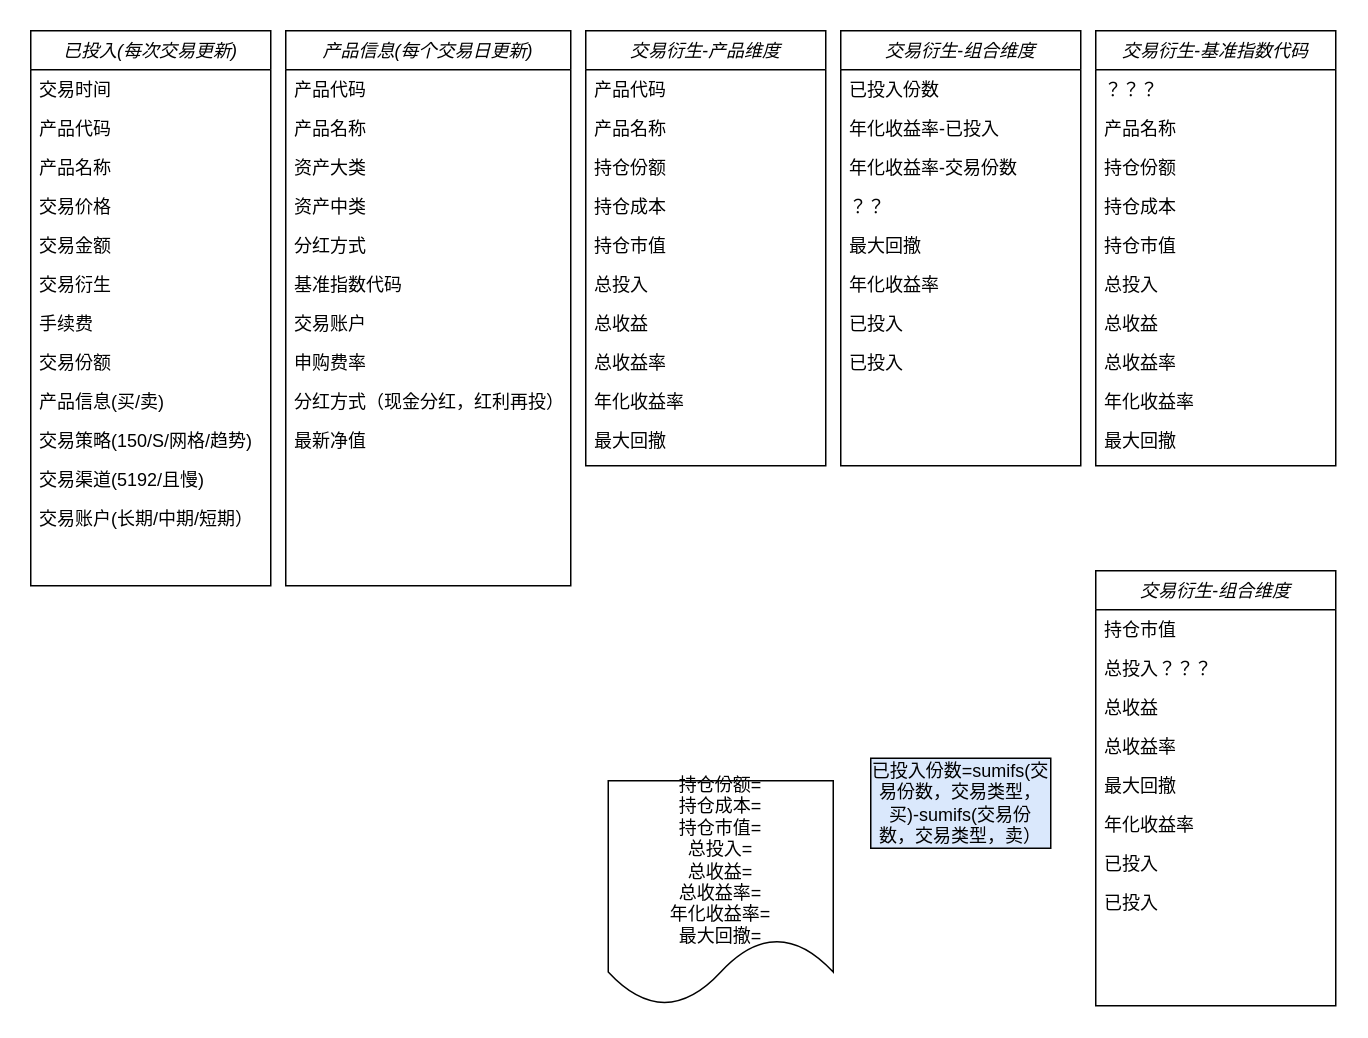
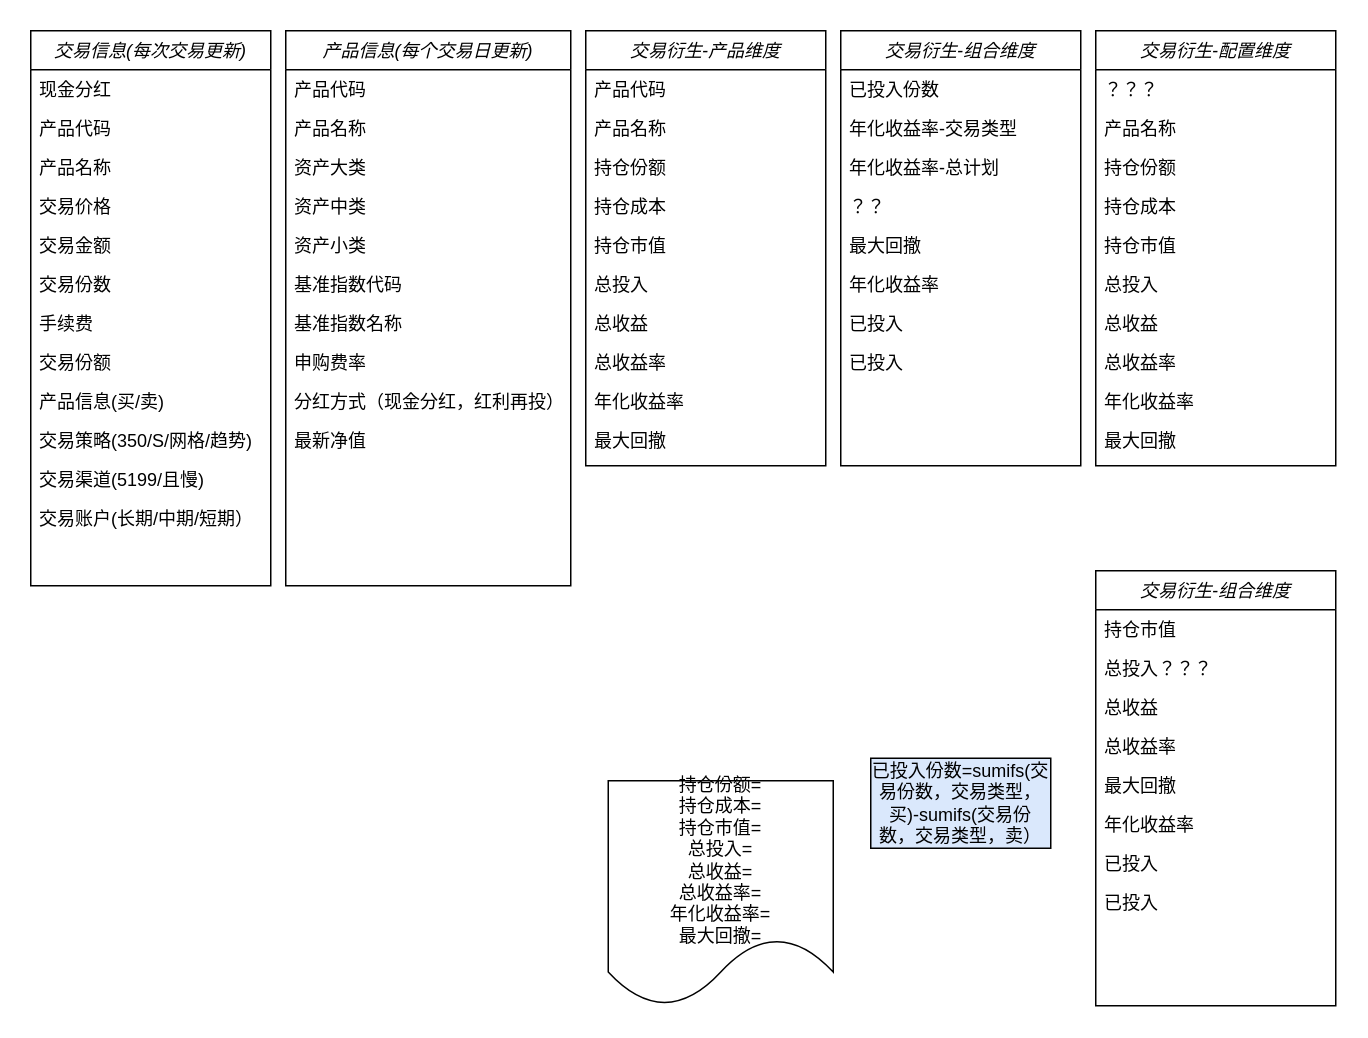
node "已投入(每次交易更新)": label "已投入(每次交易更新)" -> "交易信息(每次交易更新)"
node "交易衍生-基准指数代码": label "交易衍生-基准指数代码" -> "交易衍生-配置维度"
node "交易时间": label "交易时间" -> "现金分红"
node "年化收益率-已投入": label "年化收益率-已投入" -> "年化收益率-交易类型"
node "年化收益率-交易份数": label "年化收益率-交易份数" -> "年化收益率-总计划"
node "分红方式": label "分红方式" -> "资产小类"
node "交易衍生": label "交易衍生" -> "交易份数"
node "交易账户": label "交易账户" -> "基准指数名称"
node "交易策略(150/S/网格/趋势)": label "交易策略(150/S/网格/趋势)" -> "交易策略(350/S/网格/趋势)"
node "交易渠道(5192/且慢)": label "交易渠道(5192/且慢)" -> "交易渠道(5199/且慢)"
